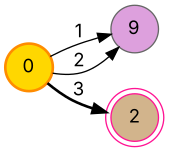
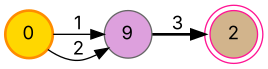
edge "0" -> "2": now "9" -> "2"
